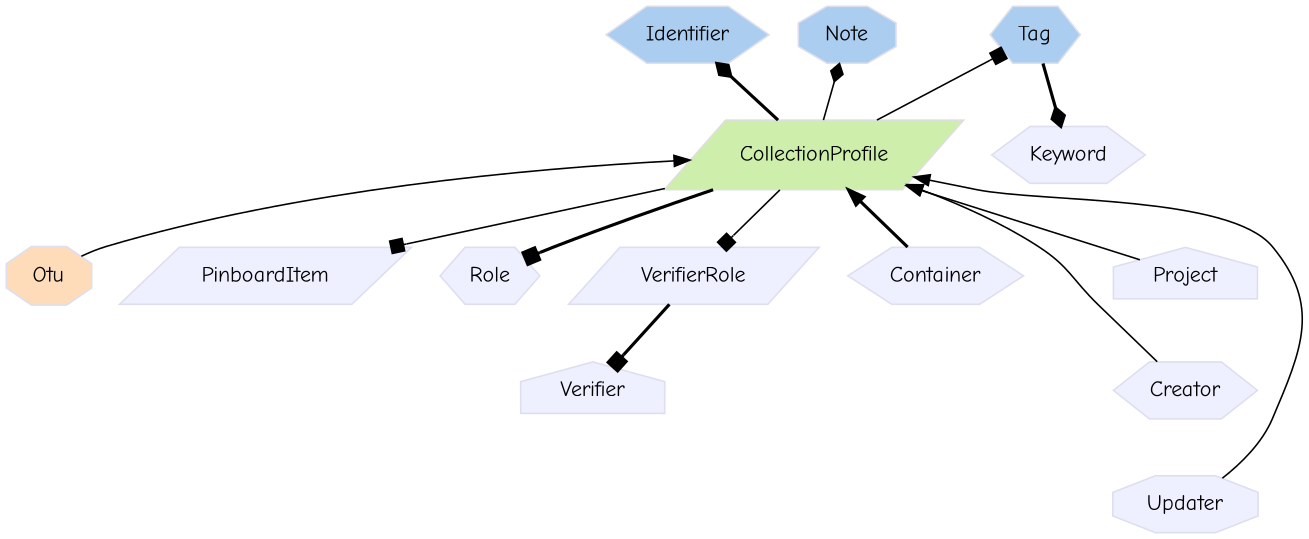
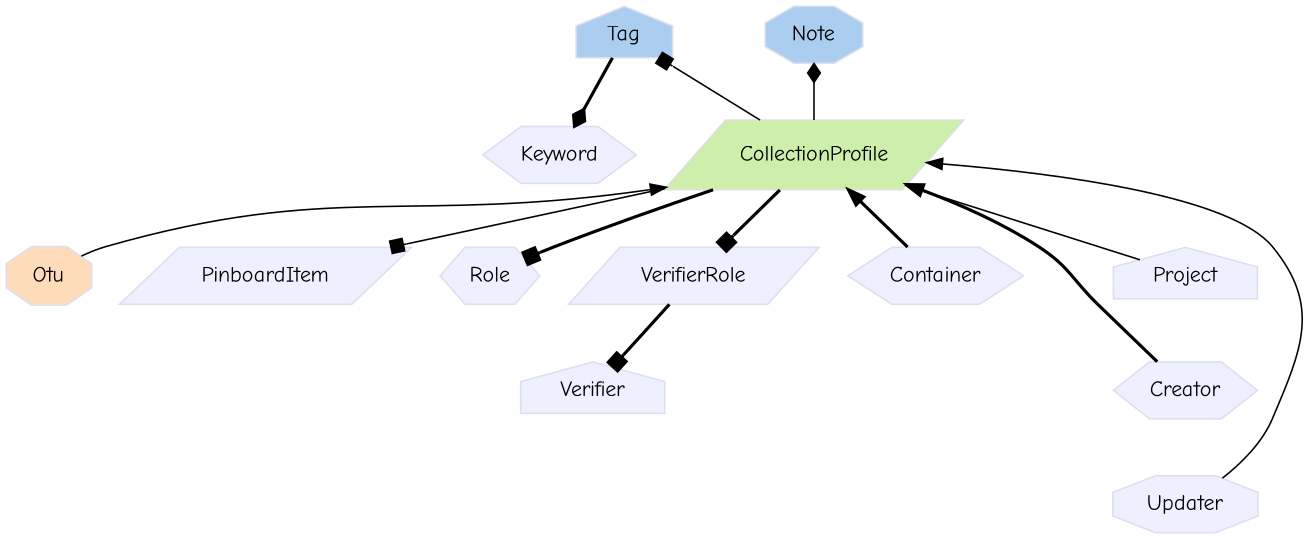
node "Identifier": removed
node "Tag": shape hexagon -> house
edge "CollectionProfile" -> "VerifierRole": style solid -> bold
edge "Creator" -> "CollectionProfile": style solid -> bold
